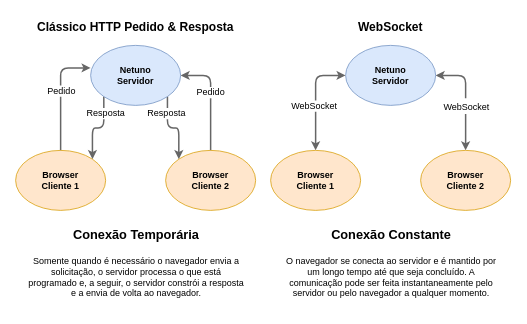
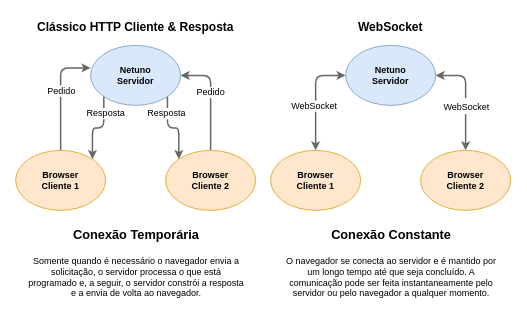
node "Clássico HTTP Pedido & Resposta": label "Clássico HTTP Pedido & Resposta" -> "Clássico HTTP Cliente & Resposta"
